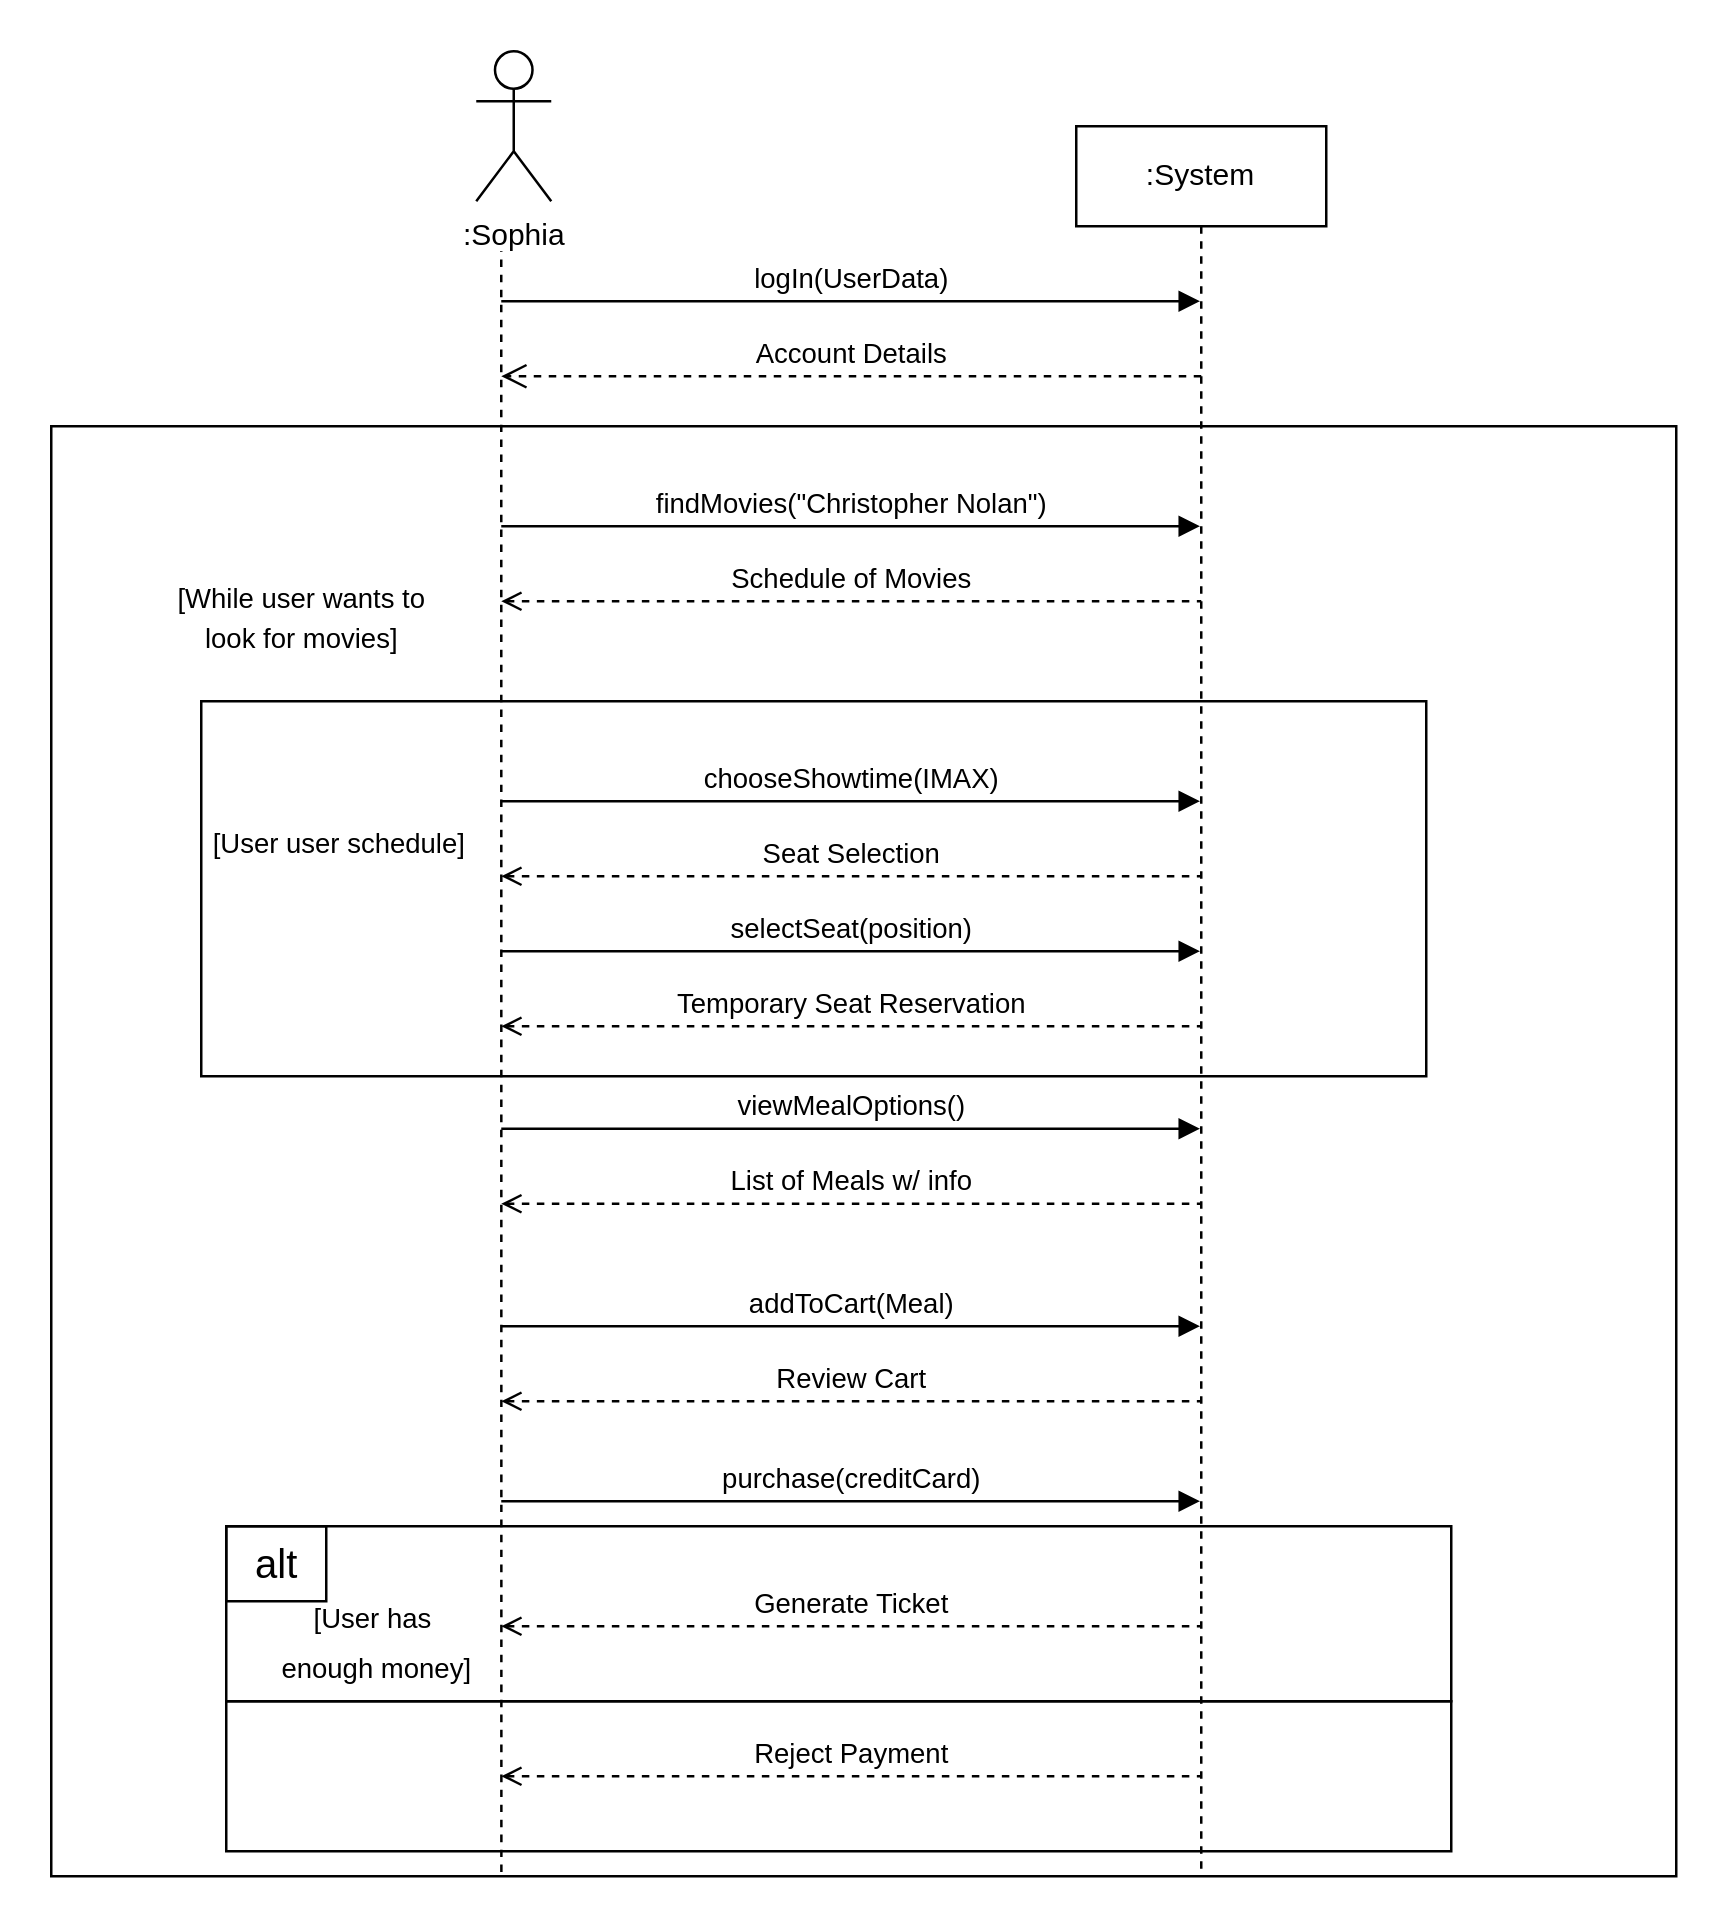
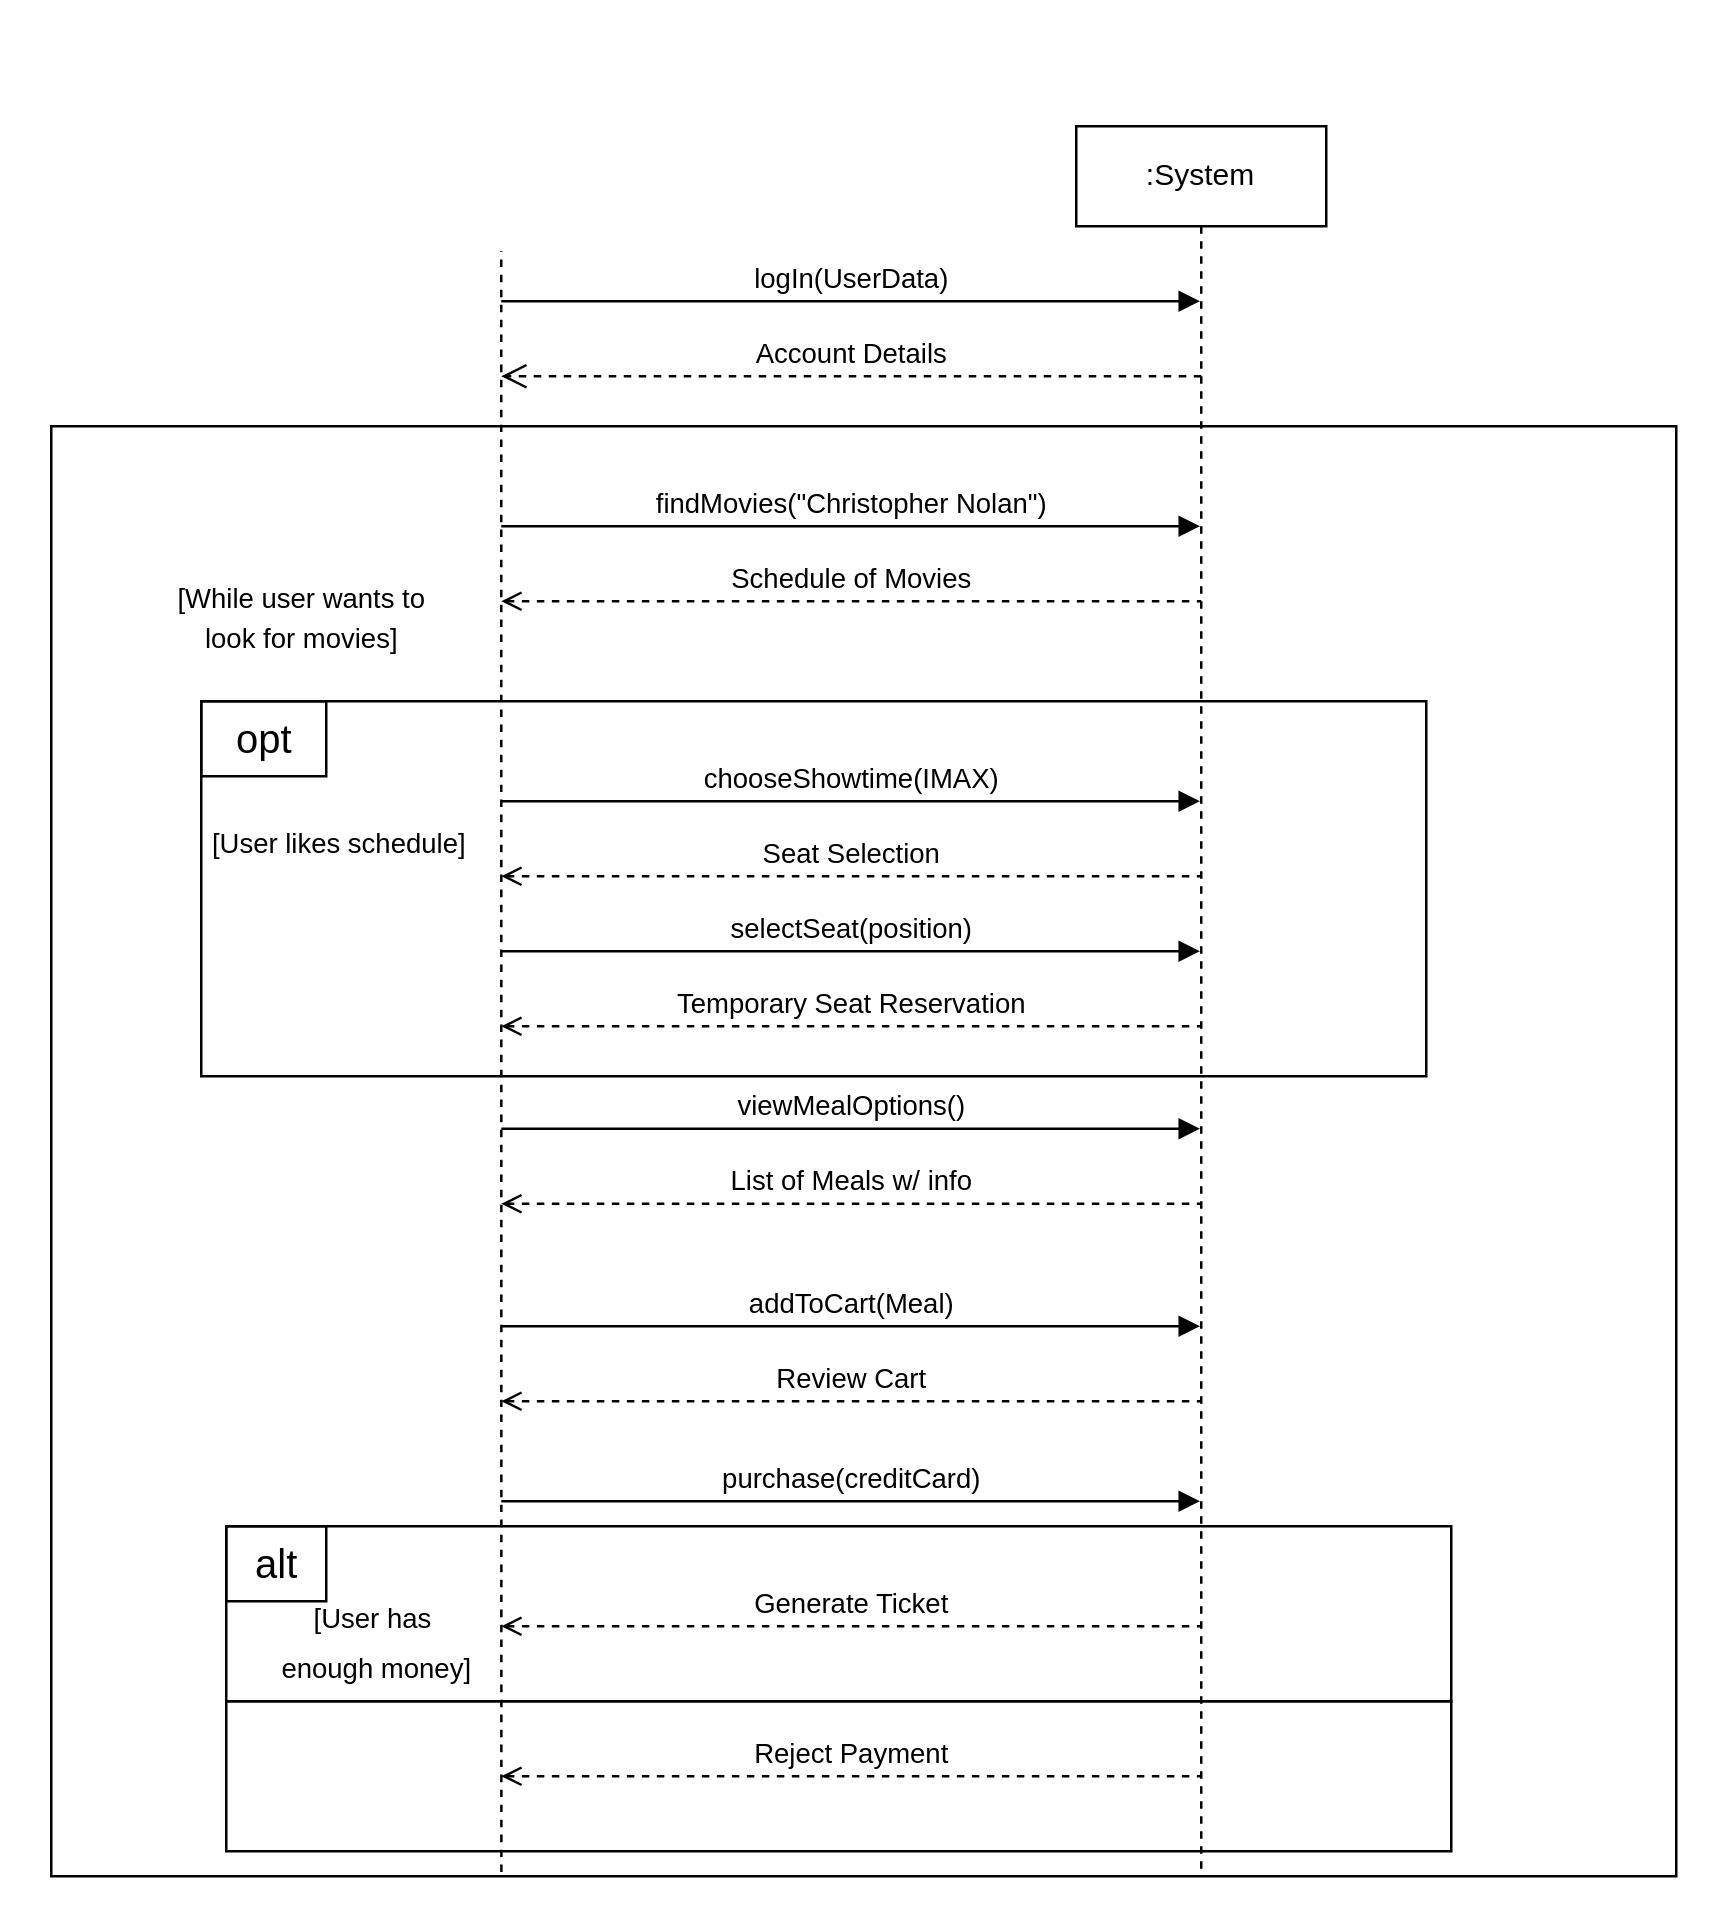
node ":Sophia": removed
node "opt": added
node "[User user schedule]": label "[User user schedule]" -> "[User likes schedule]"
